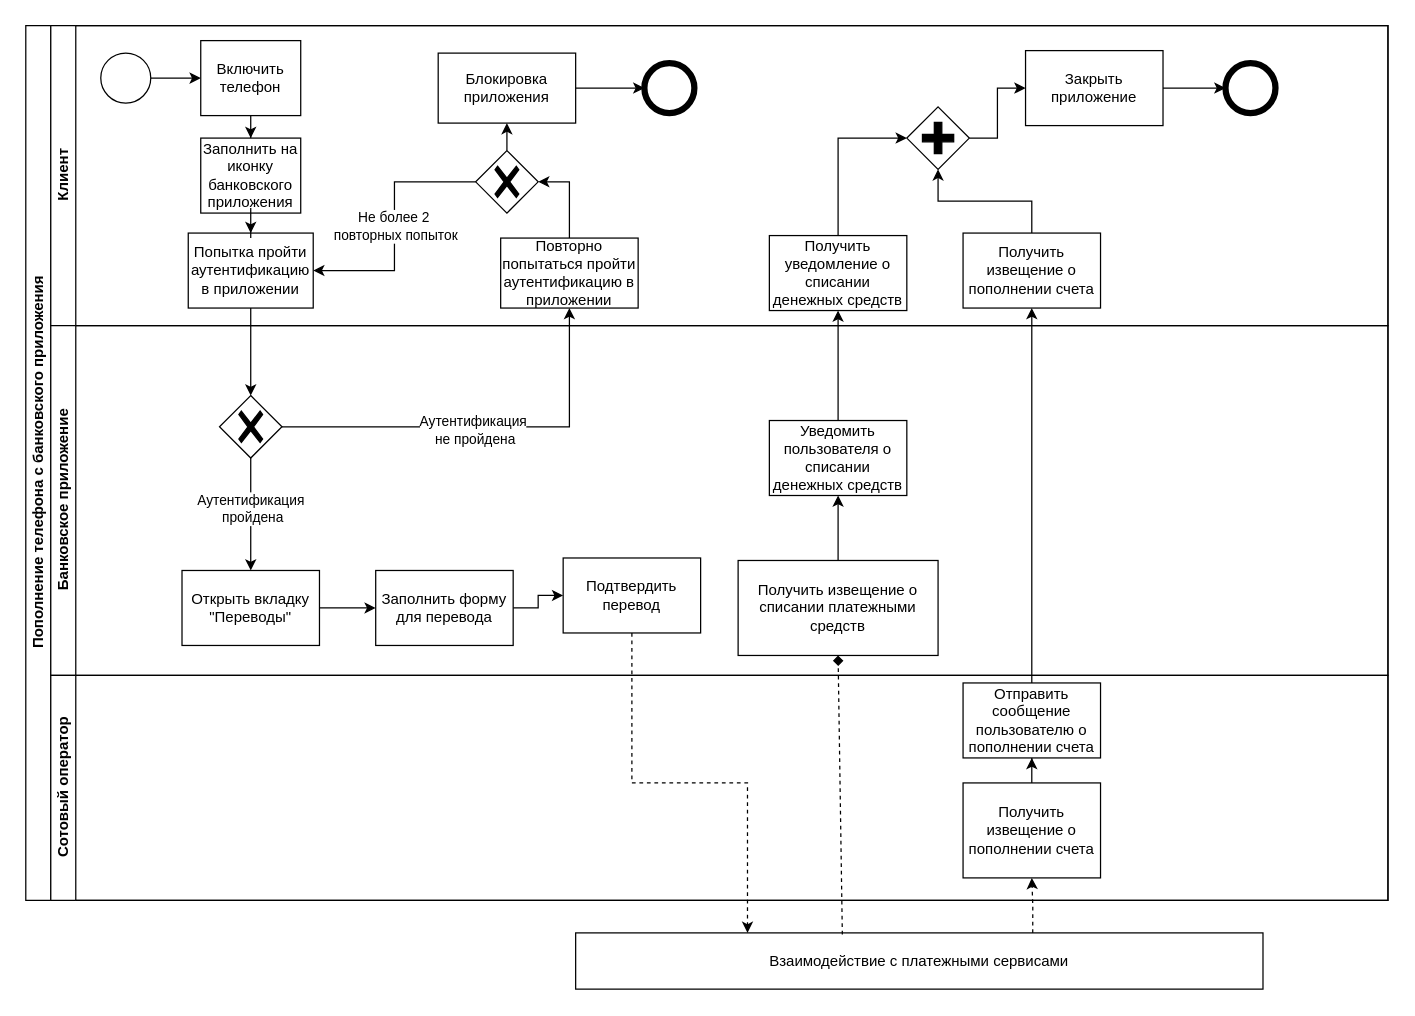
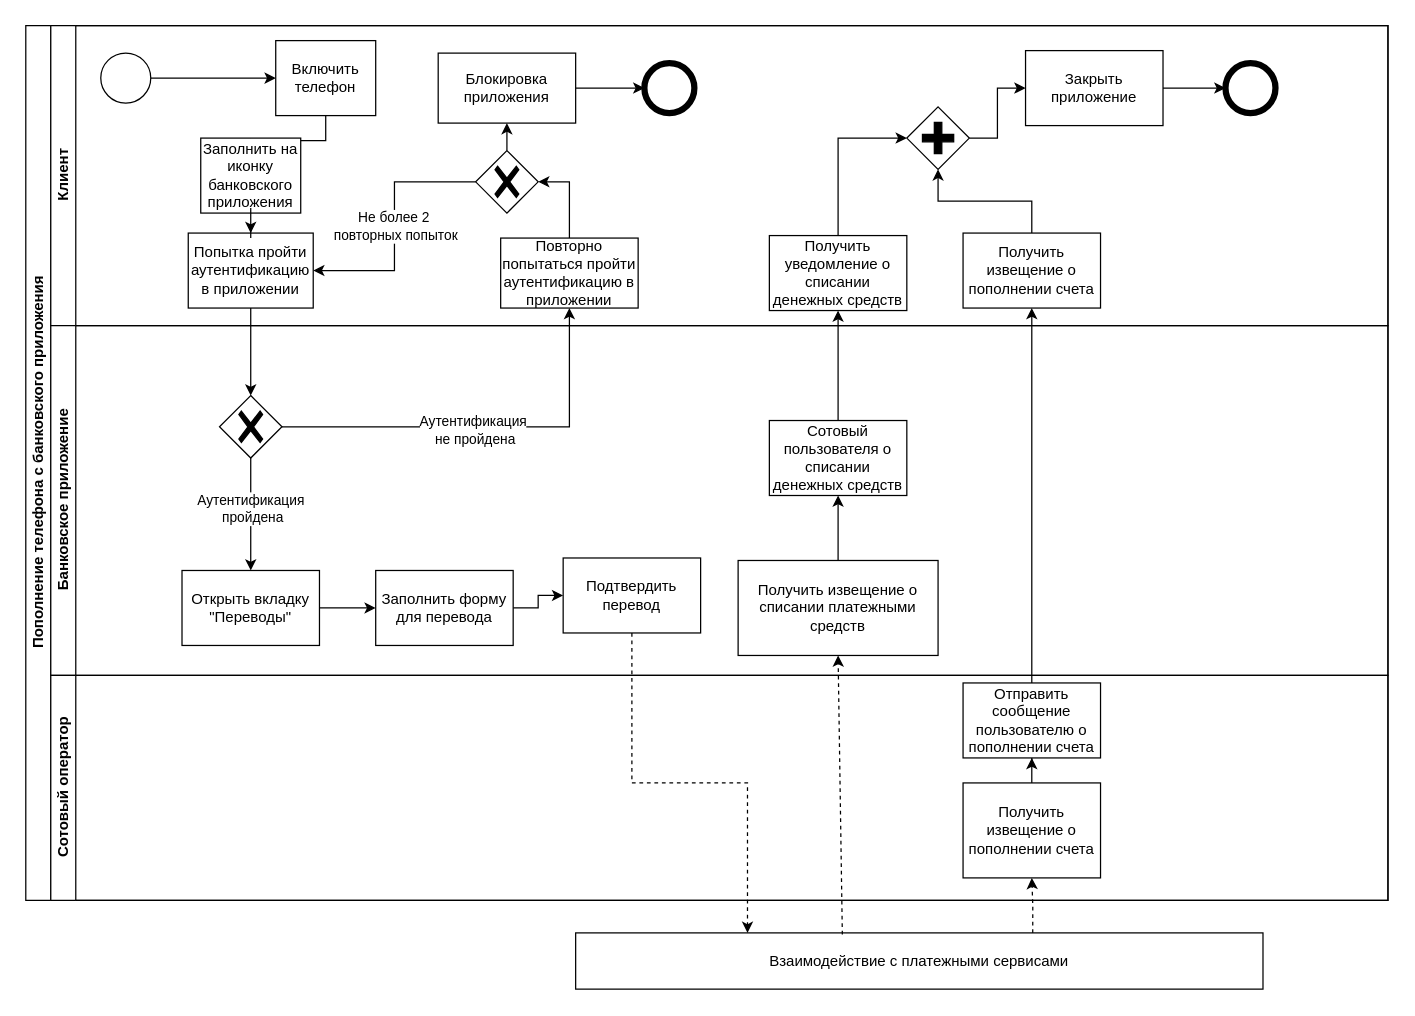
node "Включить телефон": moved (251, 78) -> (326, 78)
node "Уведомить пользователя о списании денежных средств": label "Уведомить пользователя о списании денежных средств" -> "Сотовый пользователя о списании денежных средств"
edge "Взаимодействие с платежными сервисами" -> "Получить извещение о списании платежными средств": arrowhead diamond -> classic
